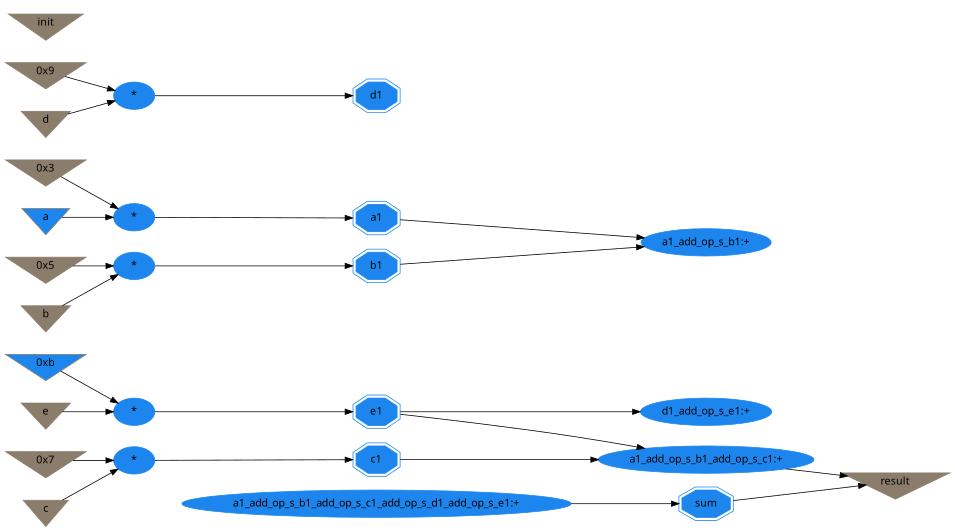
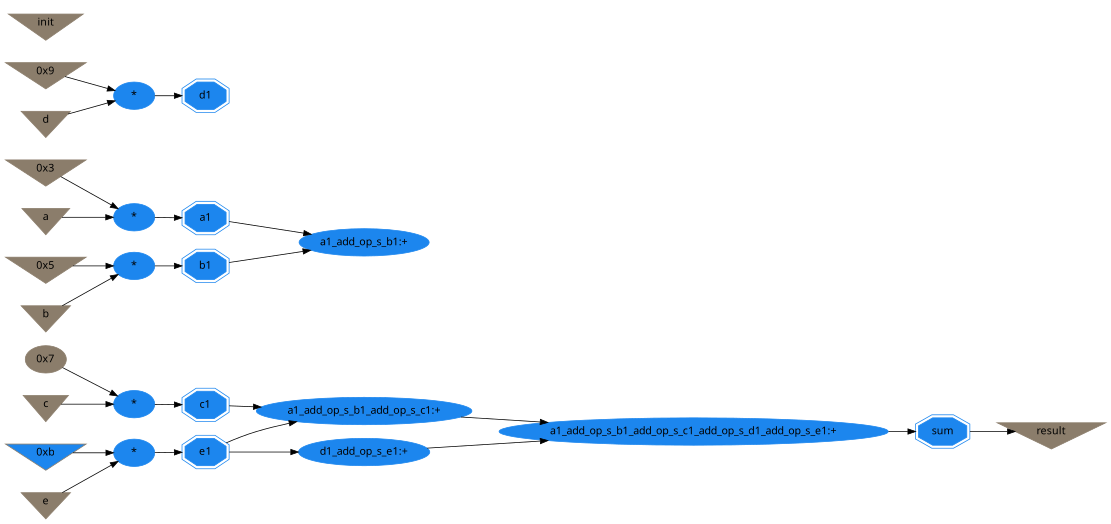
node "a": fillcolor dodgerblue2 -> bisque4
edge "d1_add_op_s_e1:+" -> "a1_add_op_s_b1_add_op_s_c1_add_op_s_d1_add_op_s_e1:+": added
node "0x7": shape invtriangle -> ellipse
edge "a1_add_op_s_b1_add_op_s_c1:+" -> "result": now "a1_add_op_s_b1_add_op_s_c1:+" -> "a1_add_op_s_b1_add_op_s_c1_add_op_s_d1_add_op_s_e1:+"
